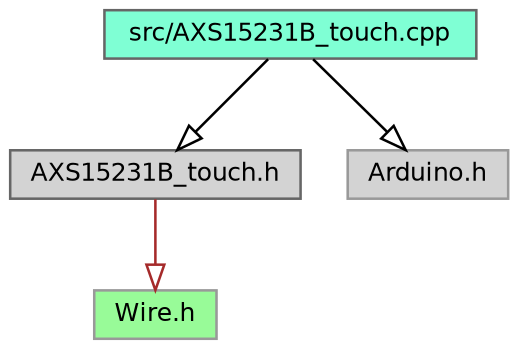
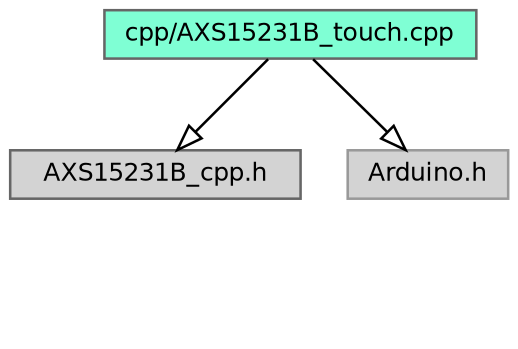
node "src/AXS15231B_touch.cpp": label "src/AXS15231B_touch.cpp" -> "cpp/AXS15231B_touch.cpp"
node "AXS15231B_touch.h": label "AXS15231B_touch.h" -> "AXS15231B_cpp.h"
node "Wire.h": removed
